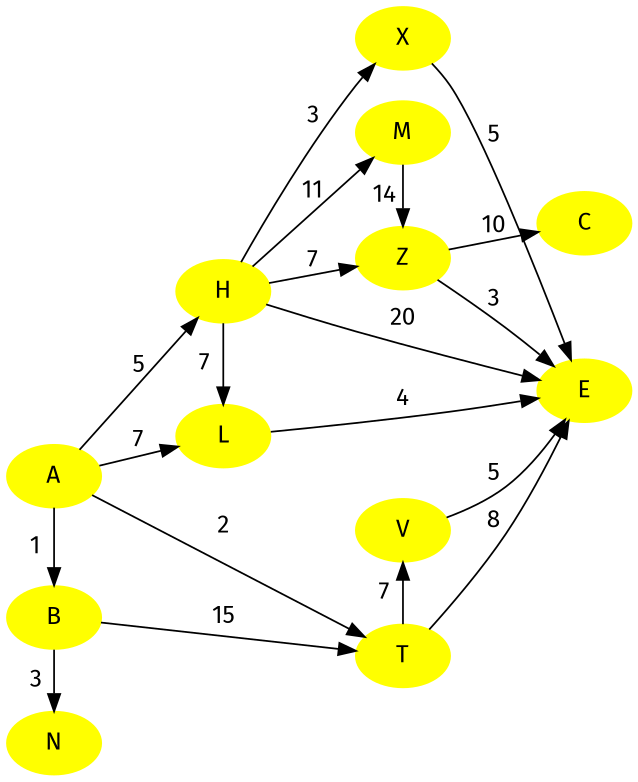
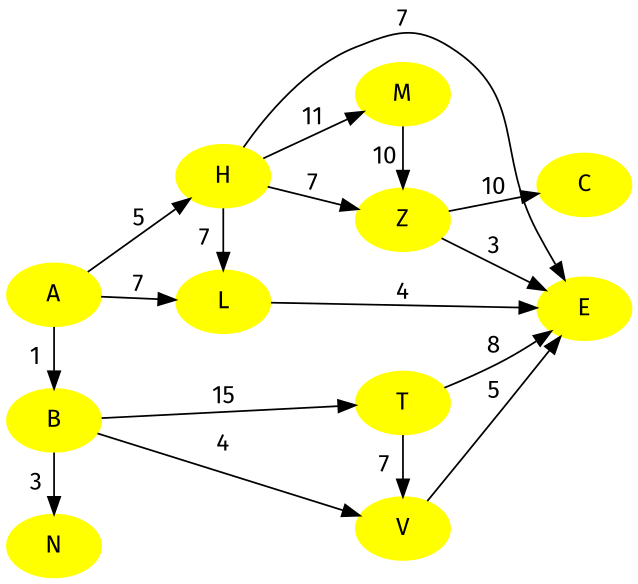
node "X": removed
edge "M" -> "Z": label "14" -> "10"
edge "H" -> "E": label "20" -> "7"
edge "B" -> "V": added, label "4"
edge "A" -> "T": removed, label "2"
